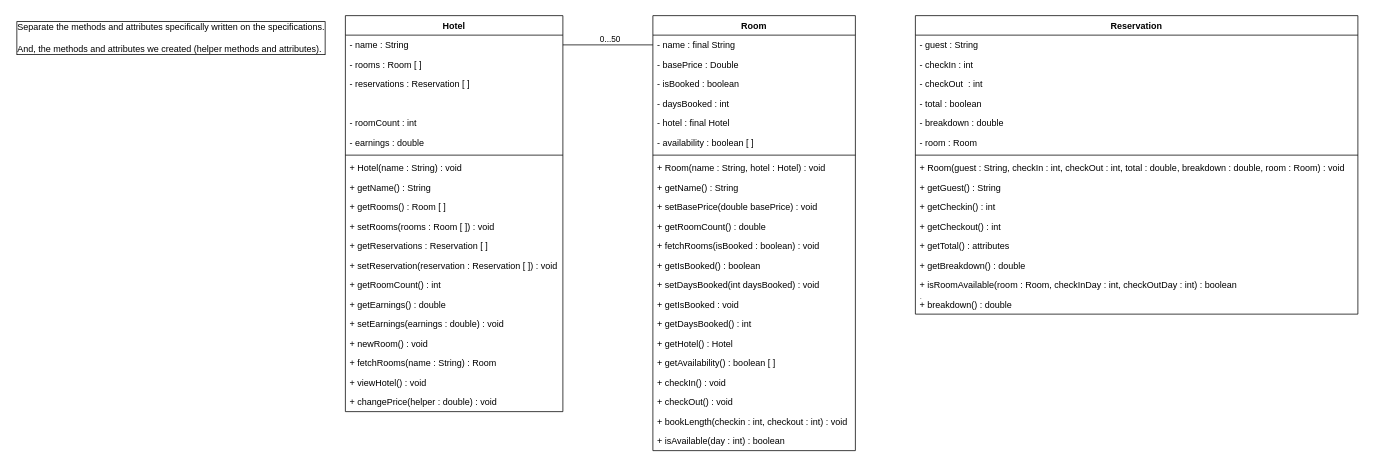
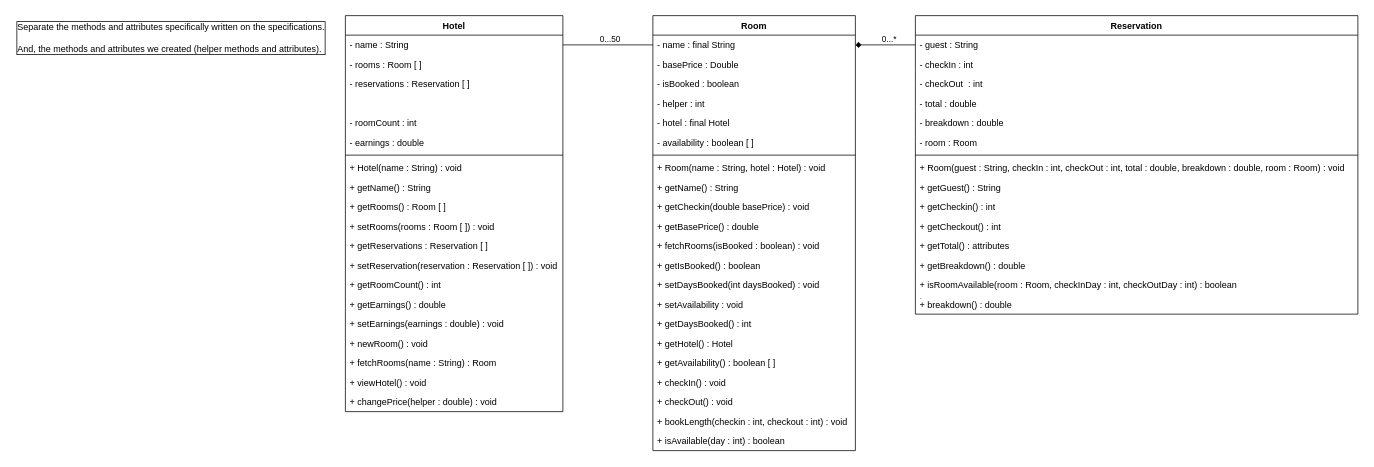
edge "- guest : String" -> "- name : final String": added, label "0...*"
node "- daysBooked : int": label "- daysBooked : int" -> "- helper : int"
node "- total : boolean": label "- total : boolean" -> "- total : double"
node "+ setBasePrice(double basePrice) : void": label "+ setBasePrice(double basePrice) : void" -> "+ getCheckin(double basePrice) : void"
node "+ getRoomCount() : double": label "+ getRoomCount() : double" -> "+ getBasePrice() : double"
node "+ getIsBooked : void": label "+ getIsBooked : void" -> "+ setAvailability : void"
